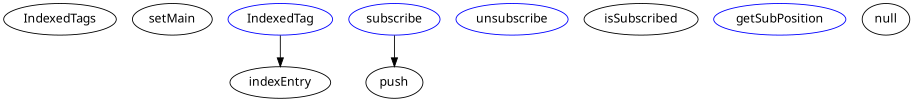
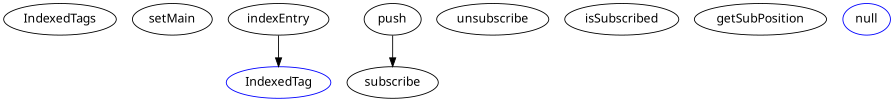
node "subscribe": color blue -> black
node "unsubscribe": color blue -> black
node "getSubPosition": color blue -> black
node "null": color black -> blue
edge "IndexedTag" -> "indexEntry": reversed
edge "subscribe" -> "push": reversed
